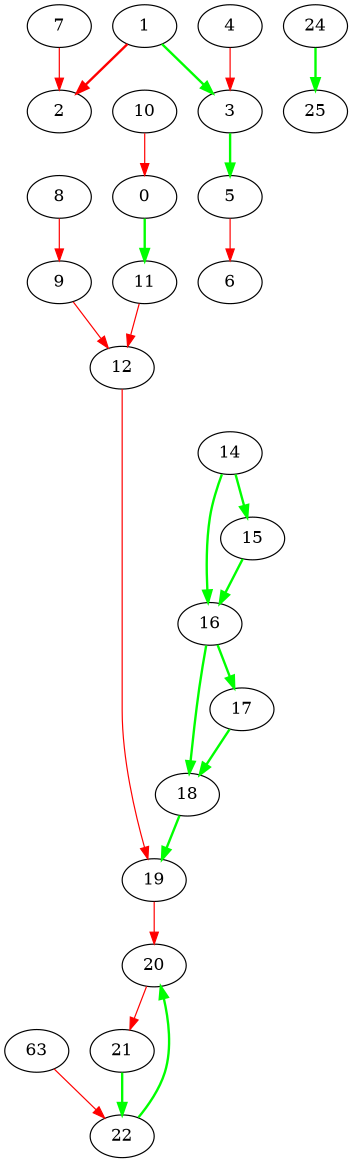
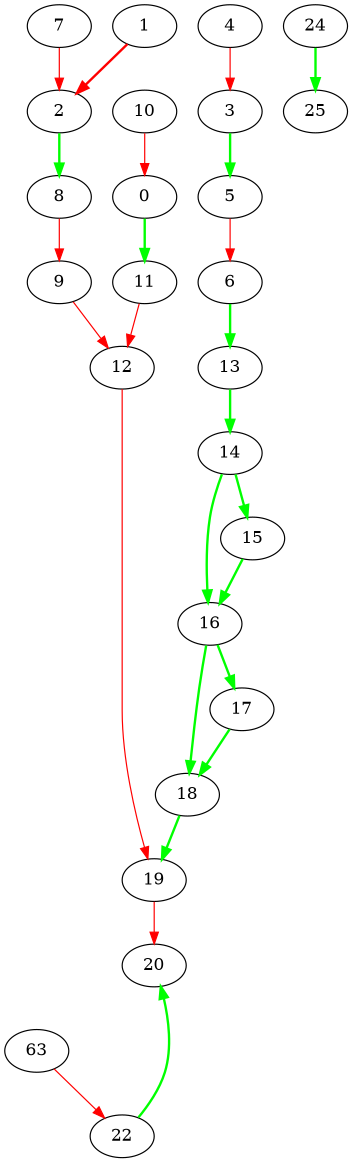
edge "1" -> "3": removed
edge "2" -> "8": added
node "13": added
node "21": removed
